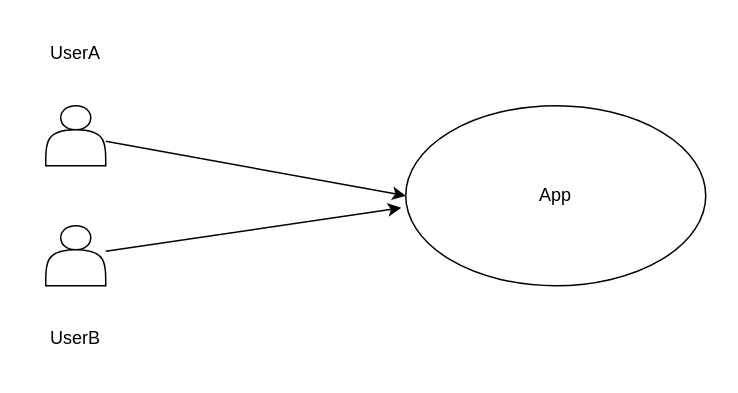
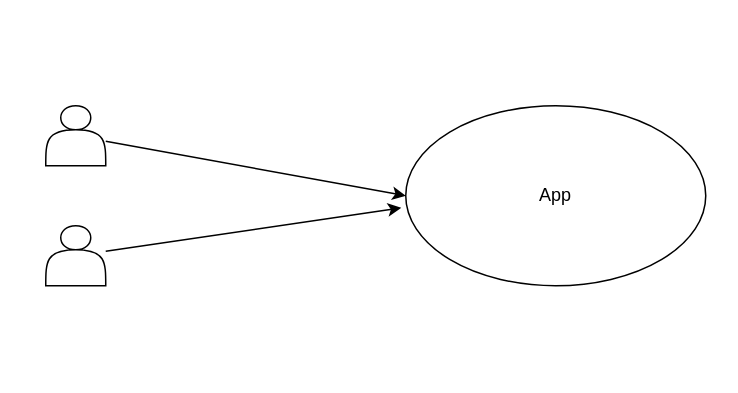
node "UserA": removed
node "UserB": removed
